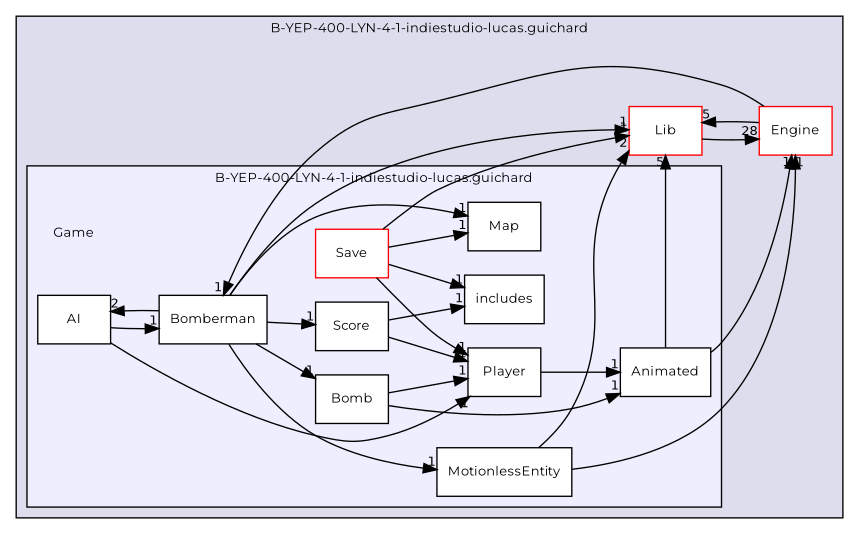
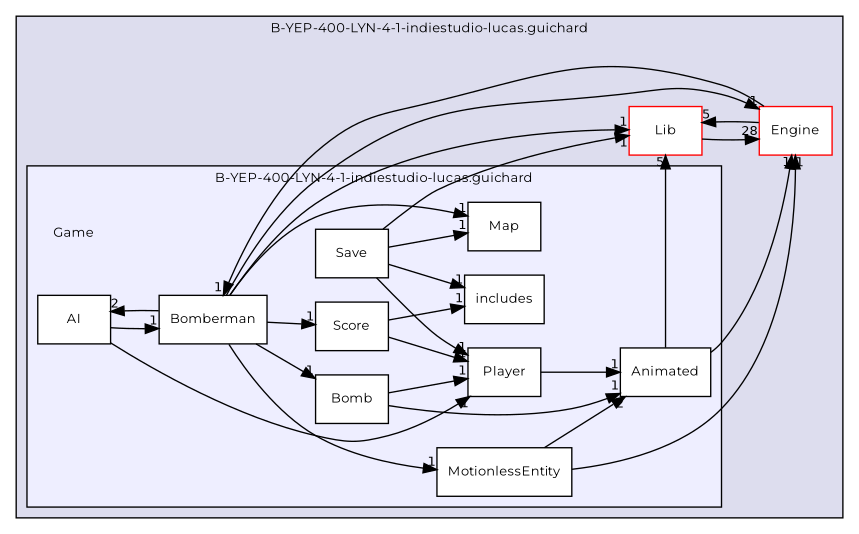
edge "Bomberman" -> "Engine": added
node "Save": color red -> black
edge "MotionlessEntity" -> "Lib": now "MotionlessEntity" -> "Animated"
